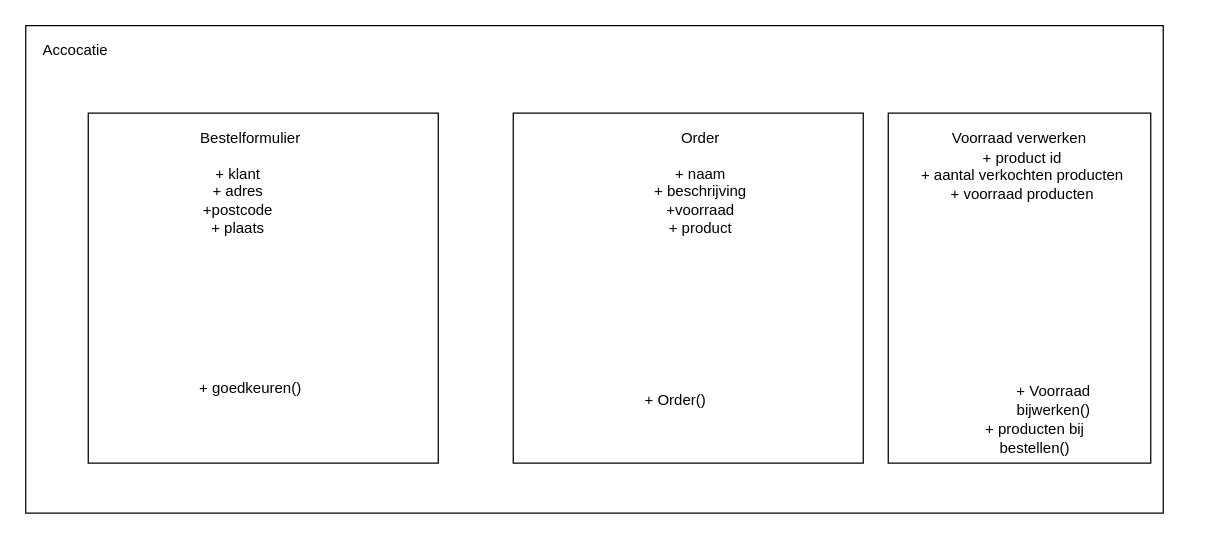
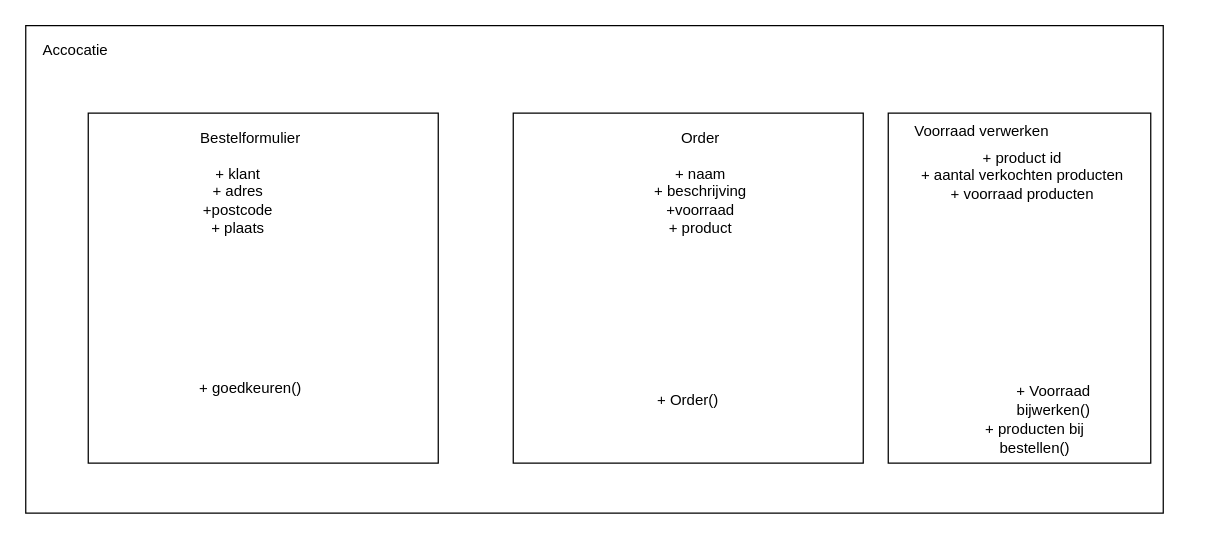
node "Voorraad verwerken": moved (1019, 138) -> (982, 132)
node "+ Order()": moved (676, 401) -> (688, 401)
